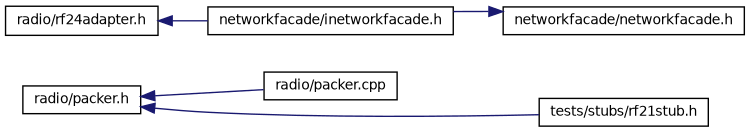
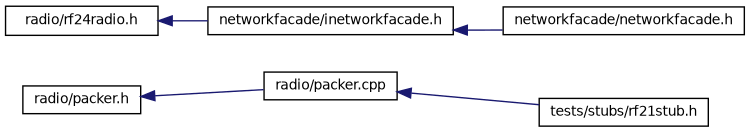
edge "networkfacade/inetworkfacade.h" -> "networkfacade/networkfacade.h": reversed
node "radio/rf24adapter.h": label "radio/rf24adapter.h" -> "radio/rf24radio.h"
edge "tests/stubs/rf21stub.h" -> "radio/packer.h": now "tests/stubs/rf21stub.h" -> "radio/packer.cpp"
